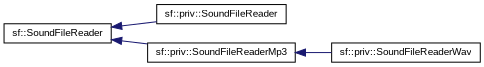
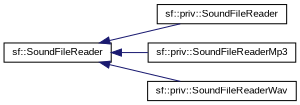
edge "sf::priv::SoundFileReaderWav" -> "sf::priv::SoundFileReaderMp3": now "sf::priv::SoundFileReaderWav" -> "sf::SoundFileReader"
